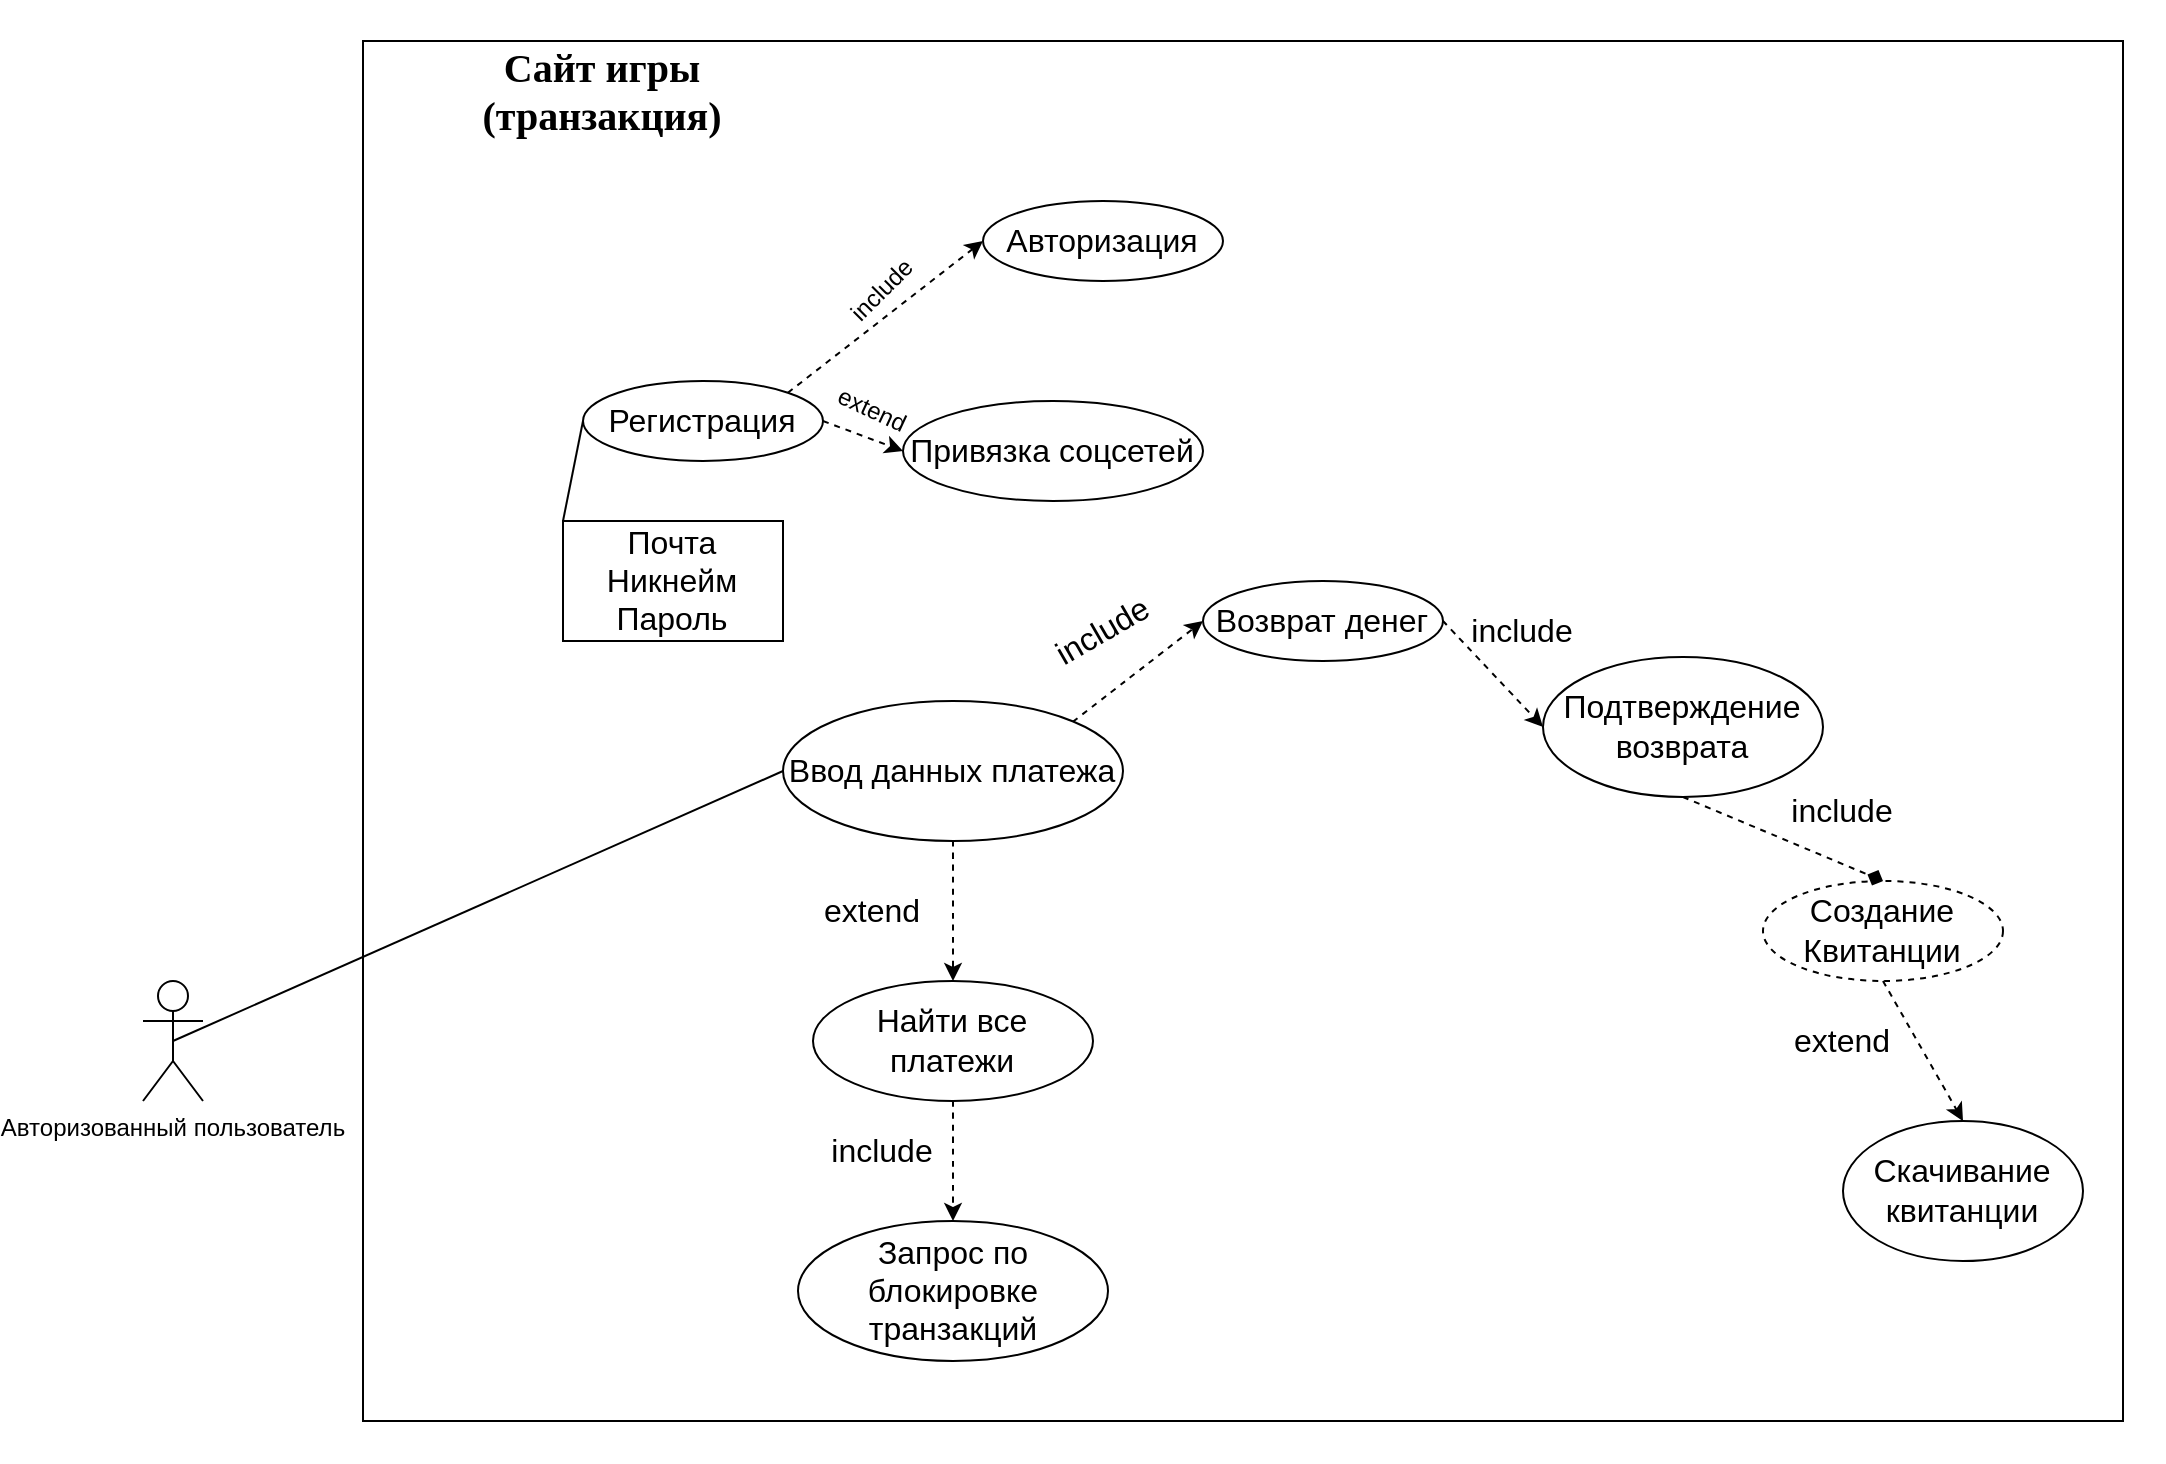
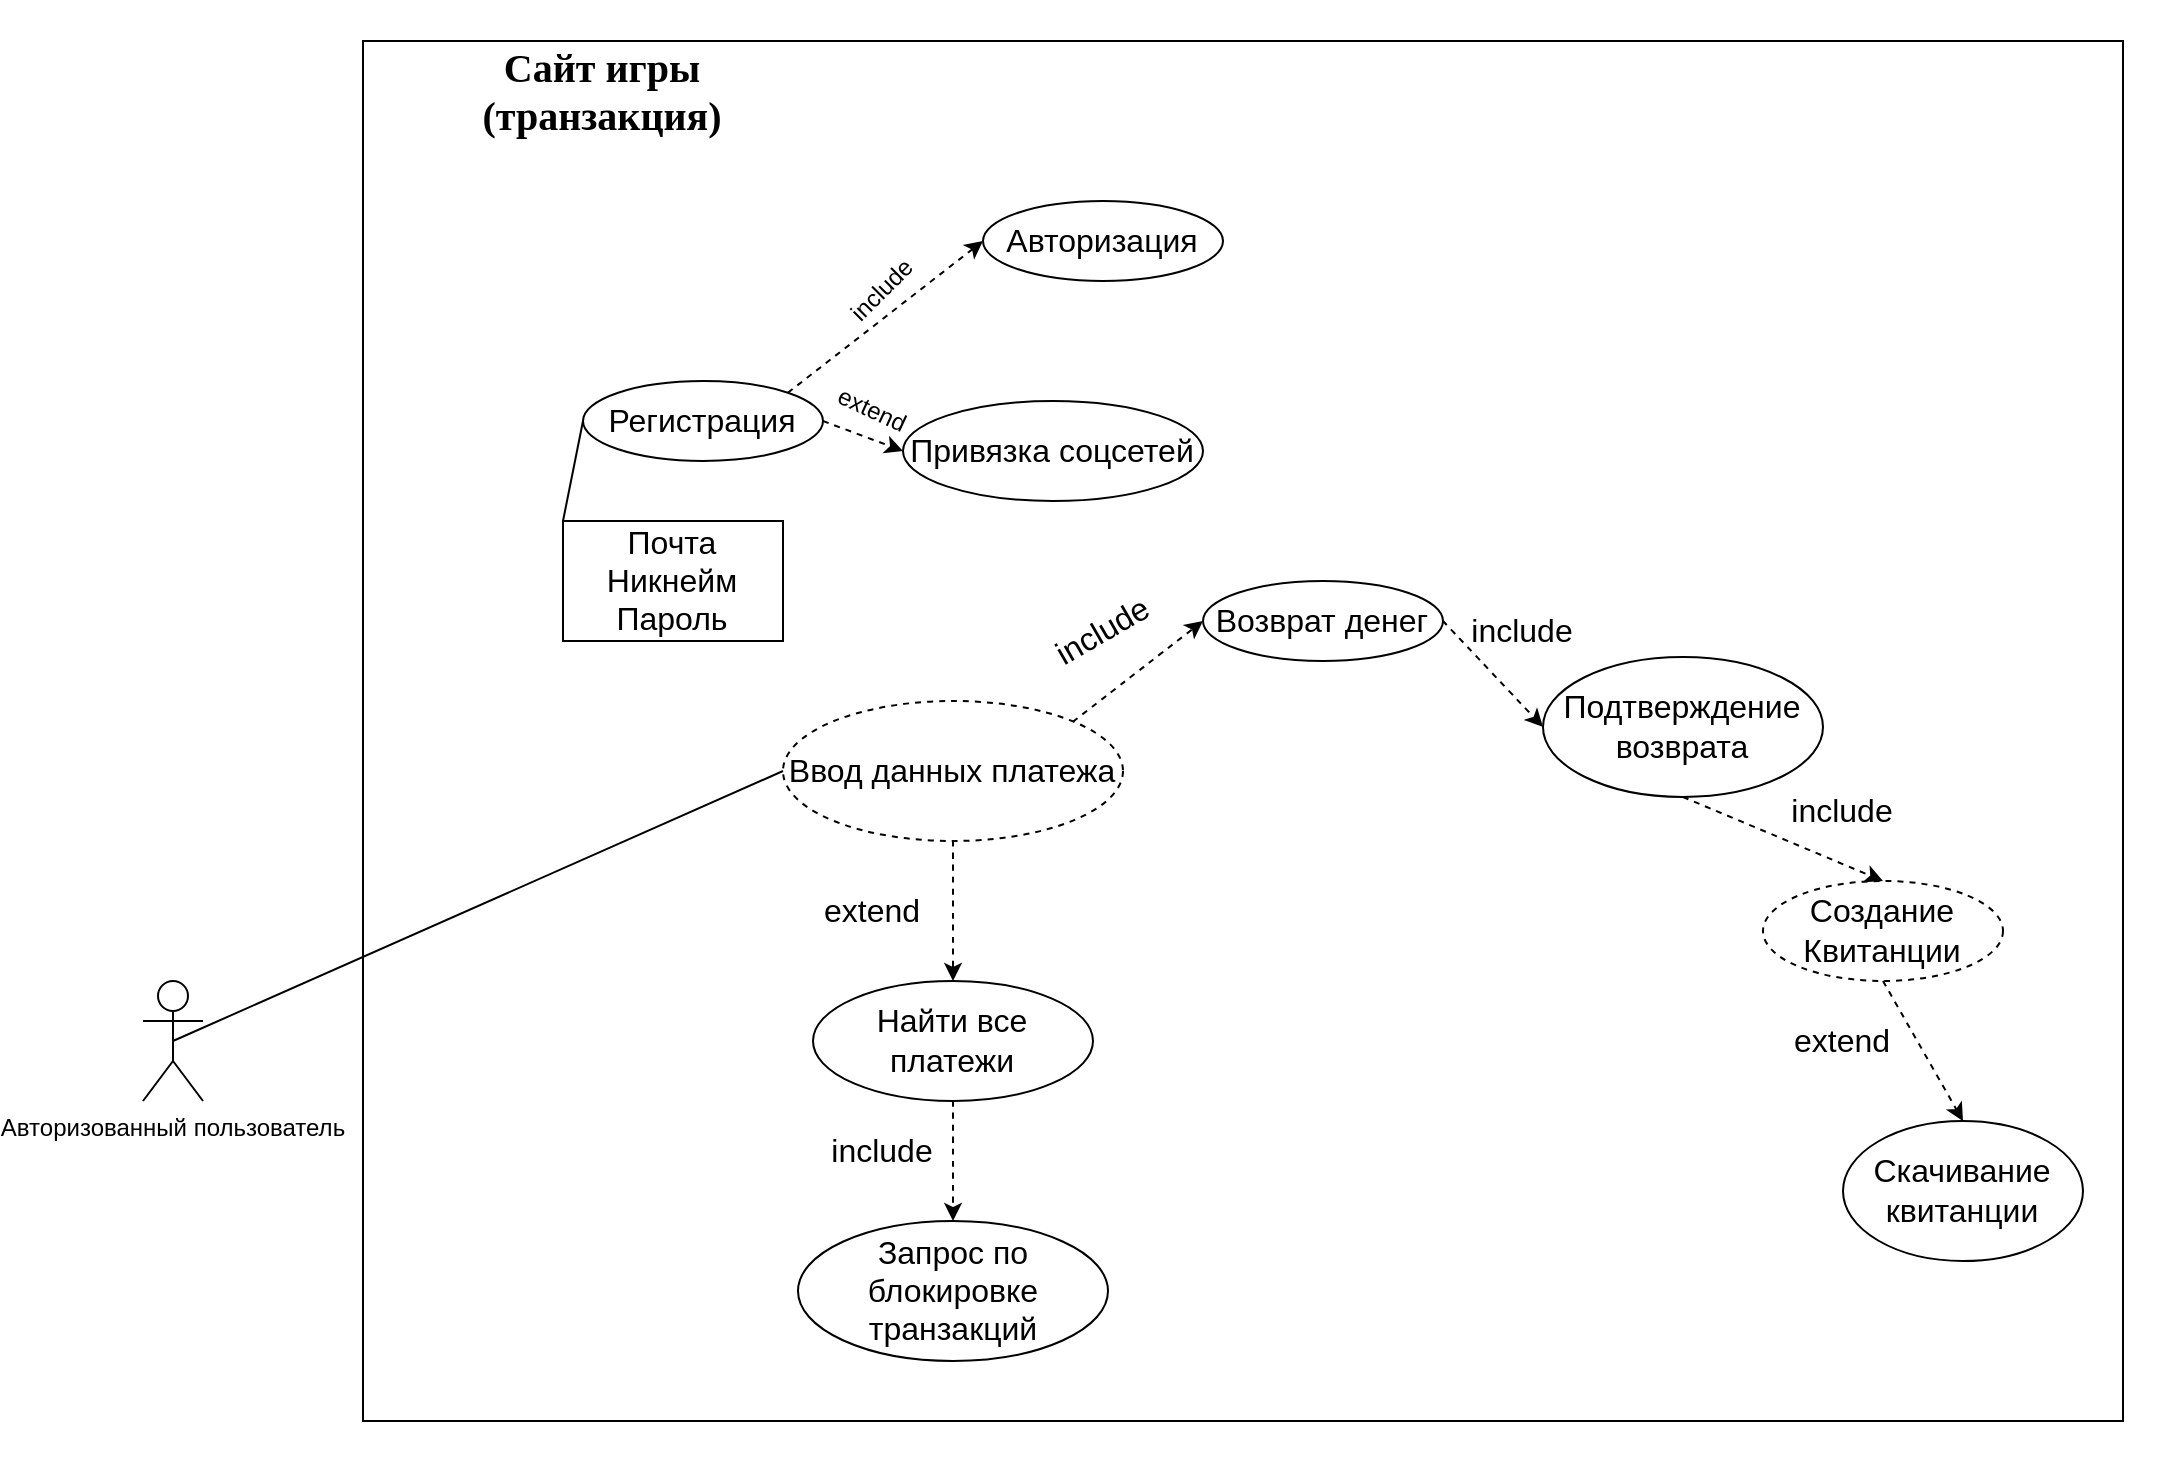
node "Ввод данных платежа": style solid -> dashed
edge "Подтверждение возврата" -> "Создание Квитанции": arrowhead diamond -> classic
